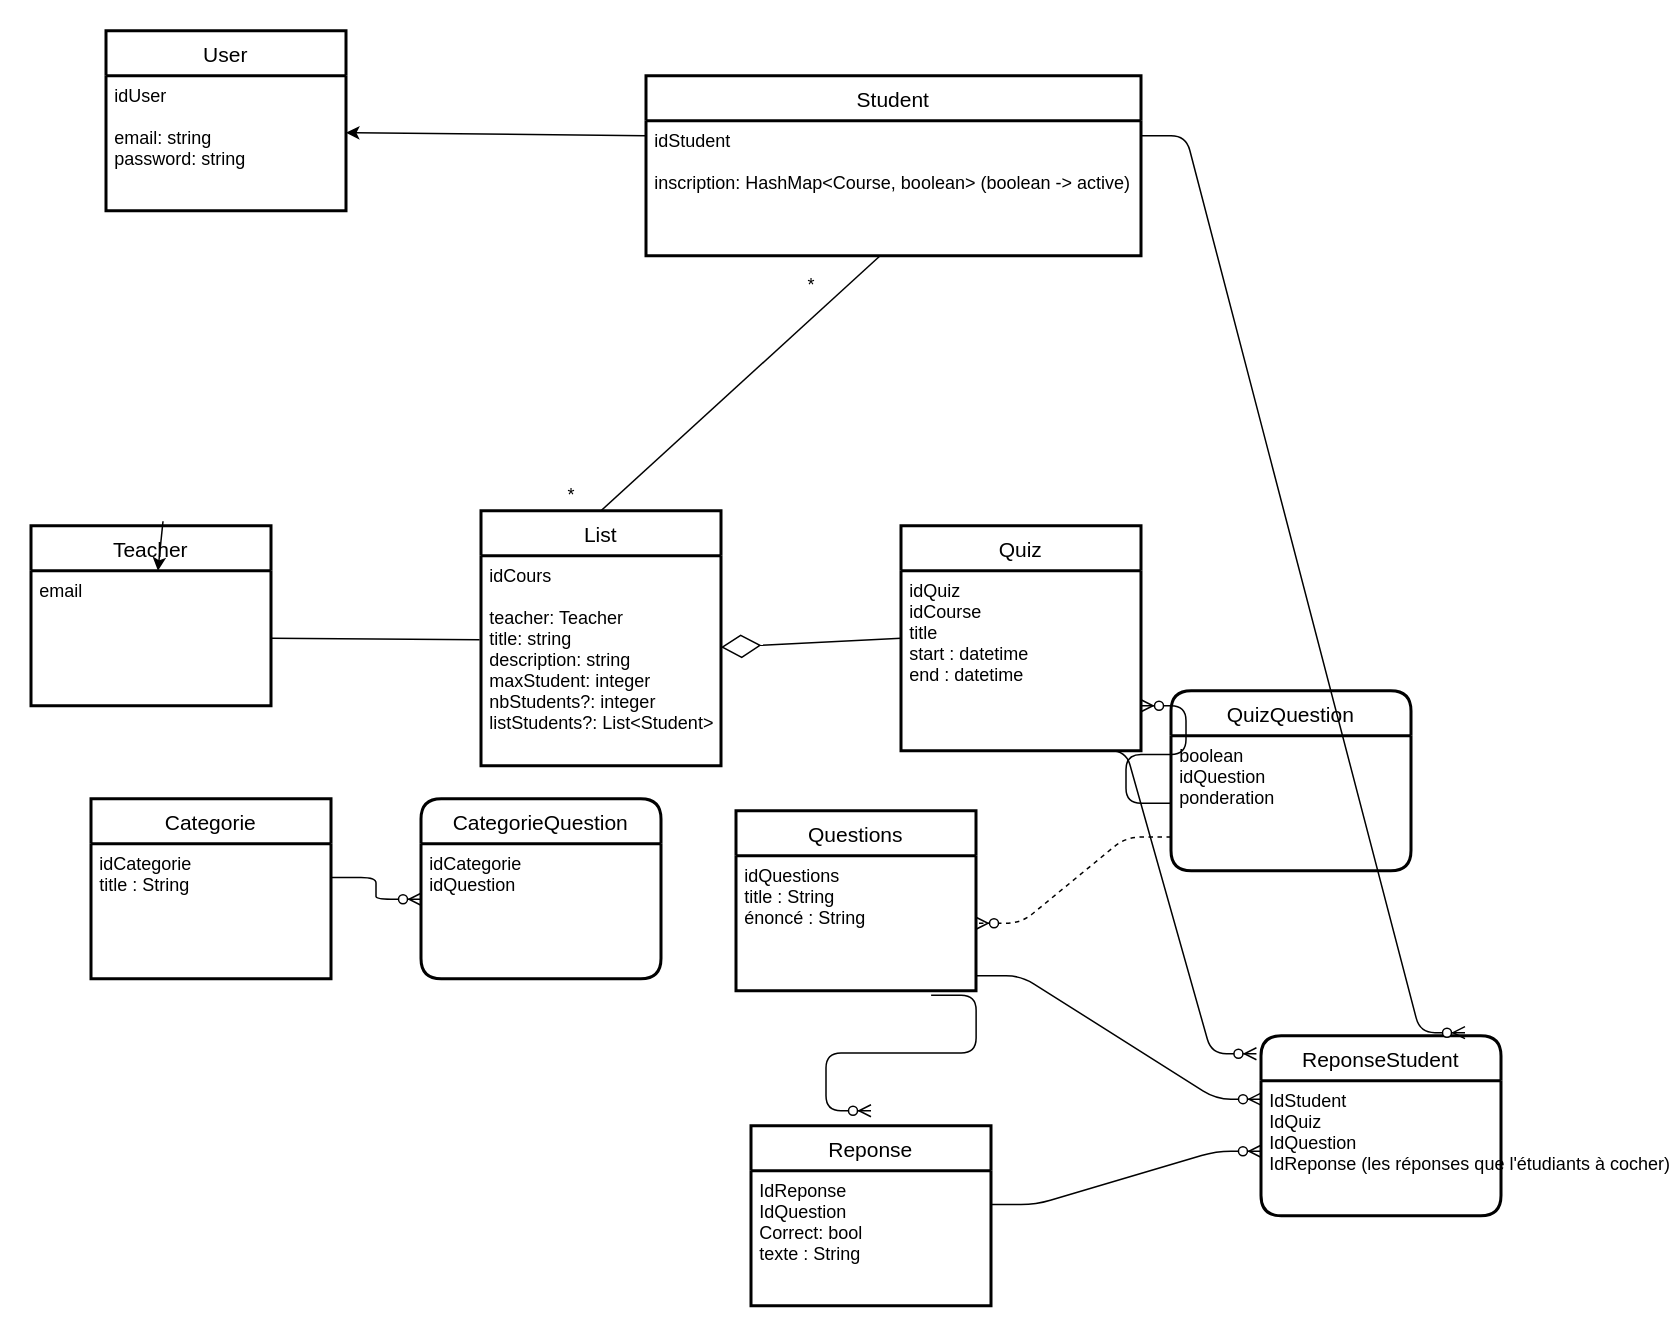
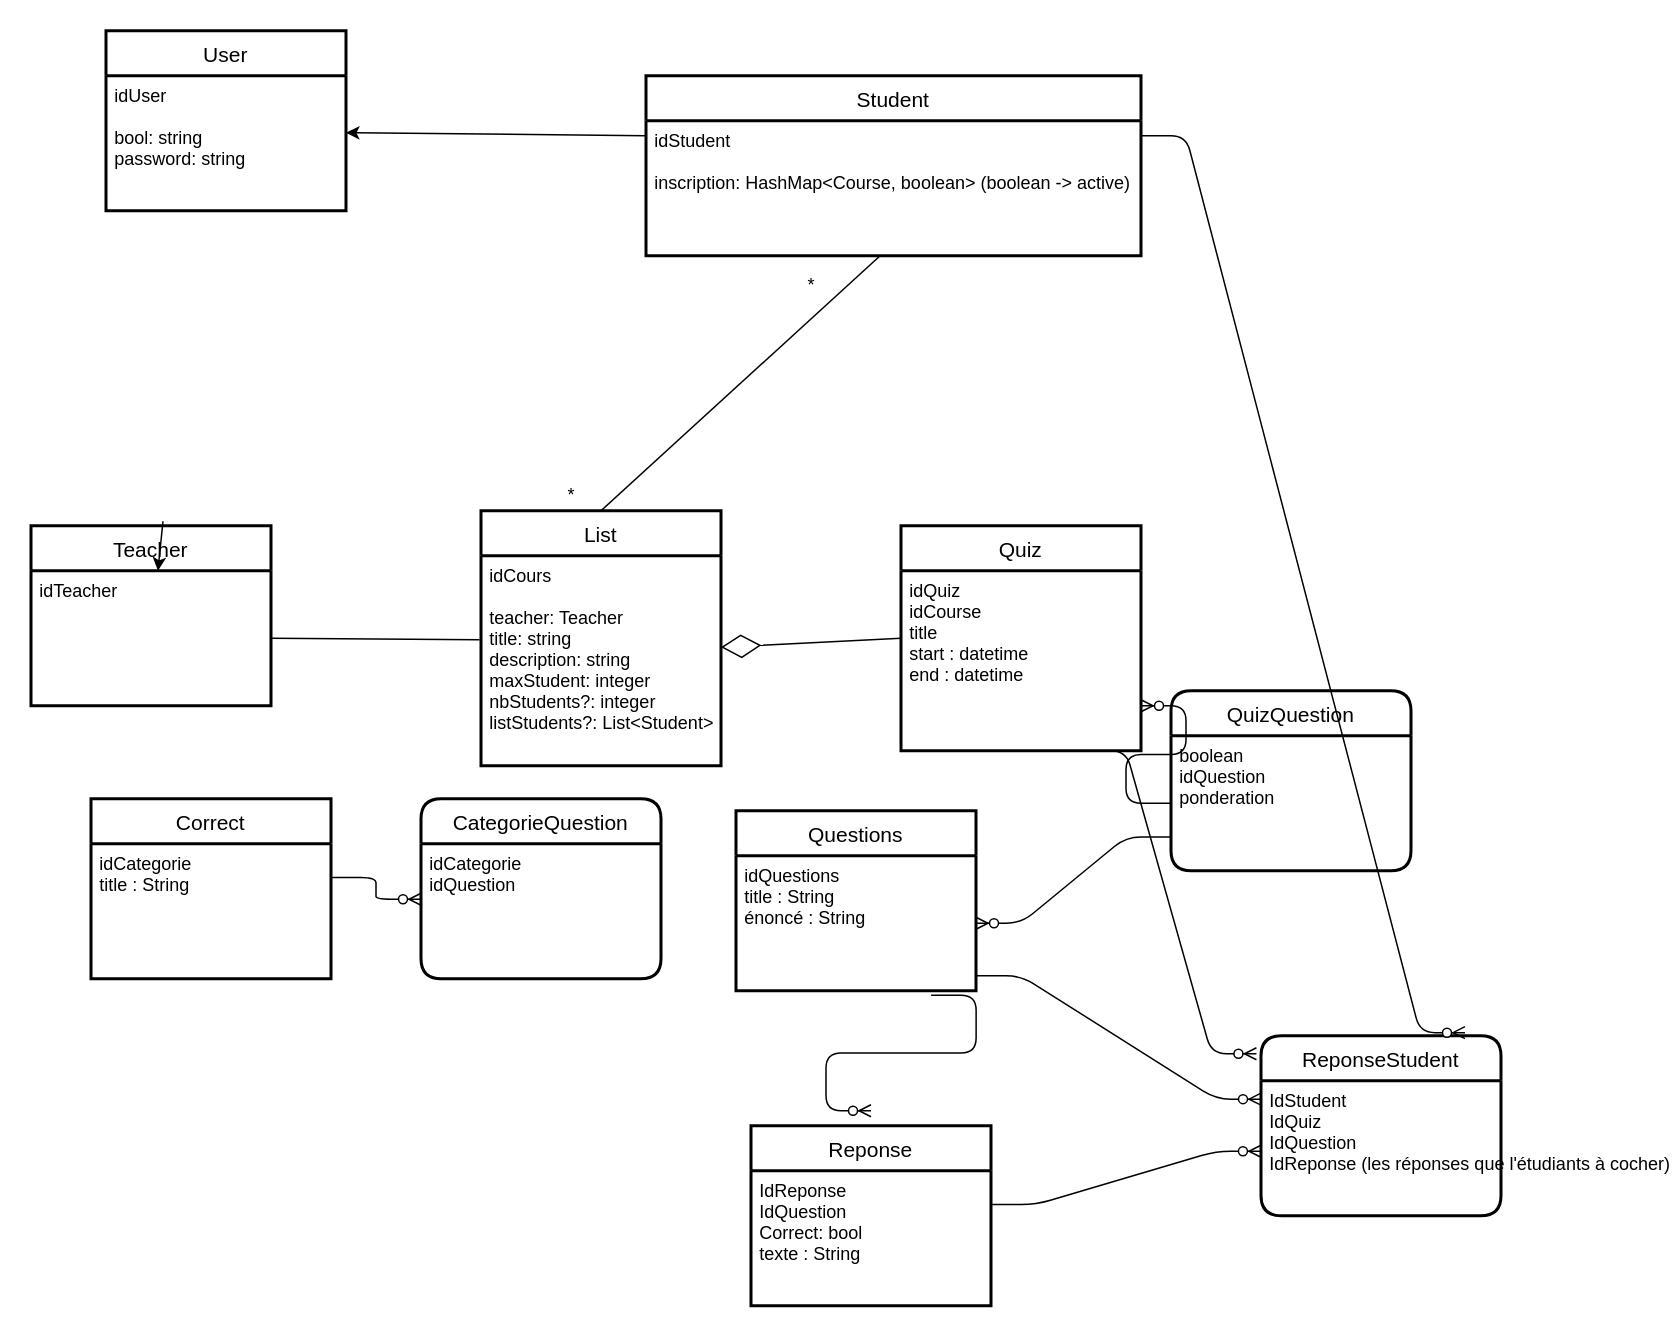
node "idUser email: string password: string": label "idUser email: string password: string" -> "idUser bool: string password: string"
node "email": label "email" -> "idTeacher"
node "Categorie": label "Categorie" -> "Correct"
edge "boolean idQuestion ponderation" -> "idQuestions title : String énoncé : String": style dashed -> solid
